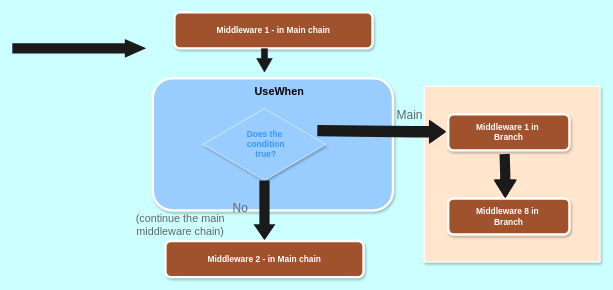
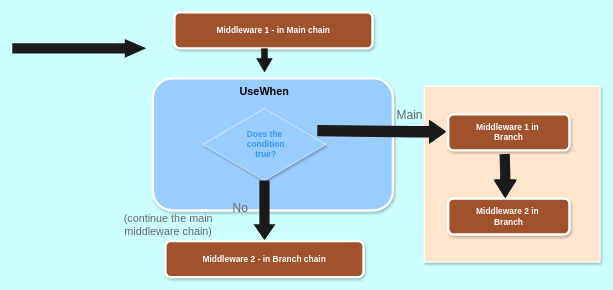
node "UseWhen": moved (279, 92) -> (264, 92)
node "Middleware 8 in Branch": label "Middleware 8 in Branch" -> "Middleware 2 in Branch"
node "(continue the main middleware chain)": moved (180, 225) -> (168, 225)
node "Middleware 2 - in Main chain": label "Middleware 2 - in Main chain" -> "Middleware 2 - in Branch chain"
